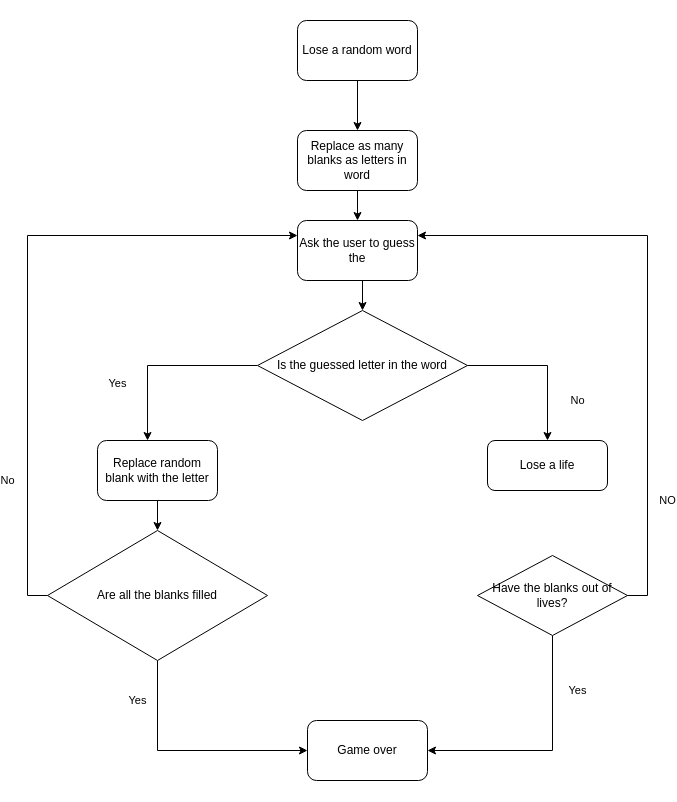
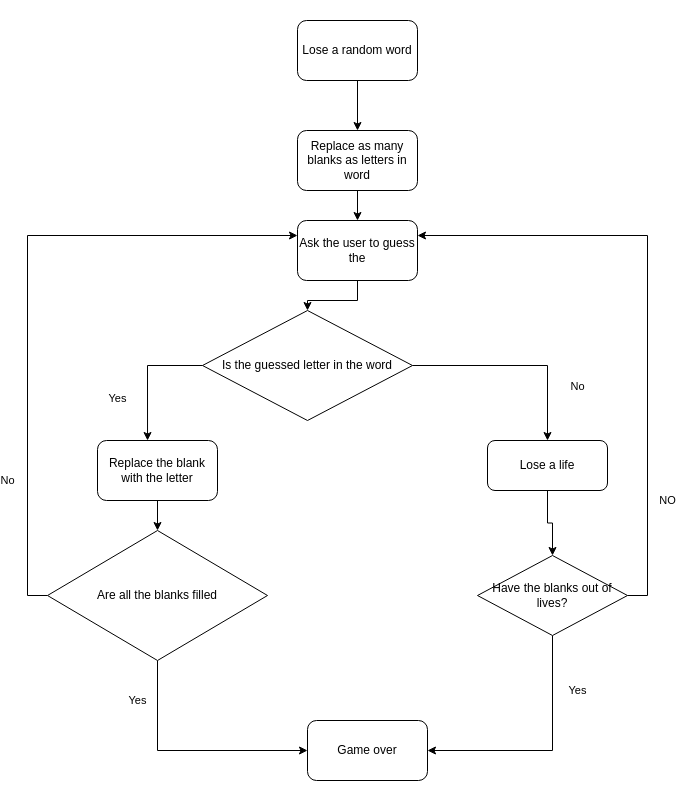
node "Is the guessed letter in the word": moved (363, 366) -> (308, 366)
node "Replace random blank with the letter": label "Replace random blank with the letter" -> "Replace the blank with the letter"
edge "Lose a life" -> "Have the blanks out of lives?": added
